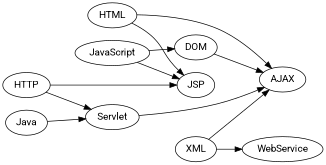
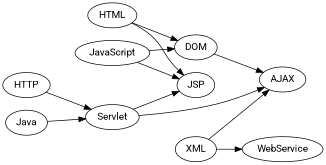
edge "HTML" -> "AJAX": now "HTML" -> "DOM"
edge "HTTP" -> "JSP": now "Servlet" -> "JSP"
